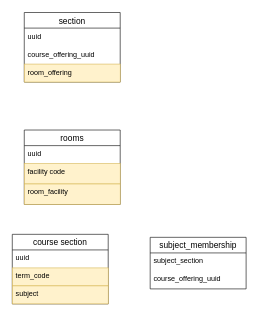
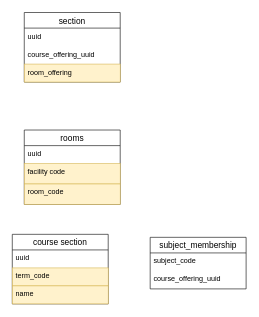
node "room_facility": label "room_facility" -> "room_code"
node "subject_section": label "subject_section" -> "subject_code"
node "subject": label "subject" -> "name"
